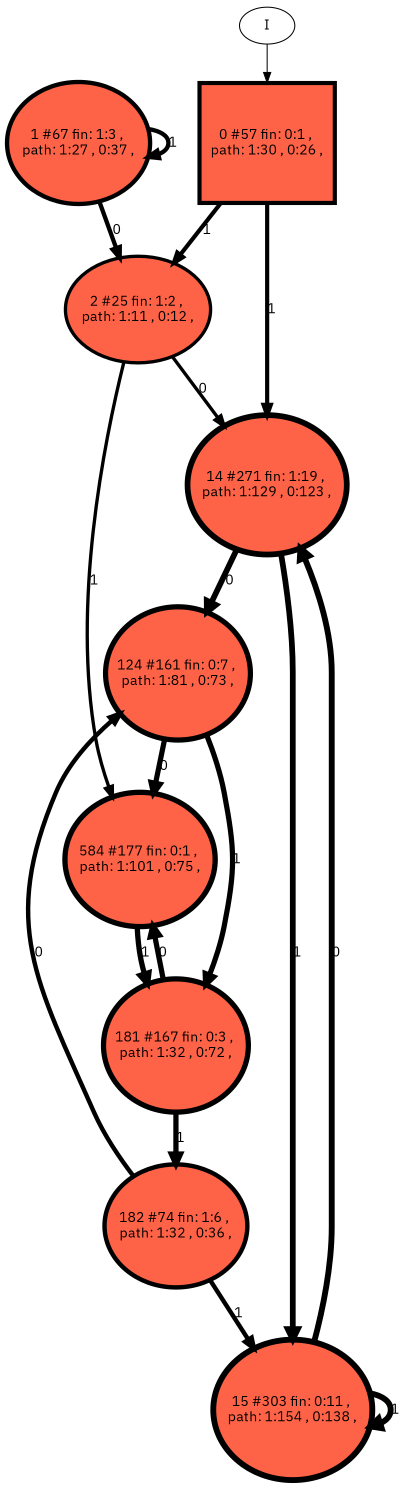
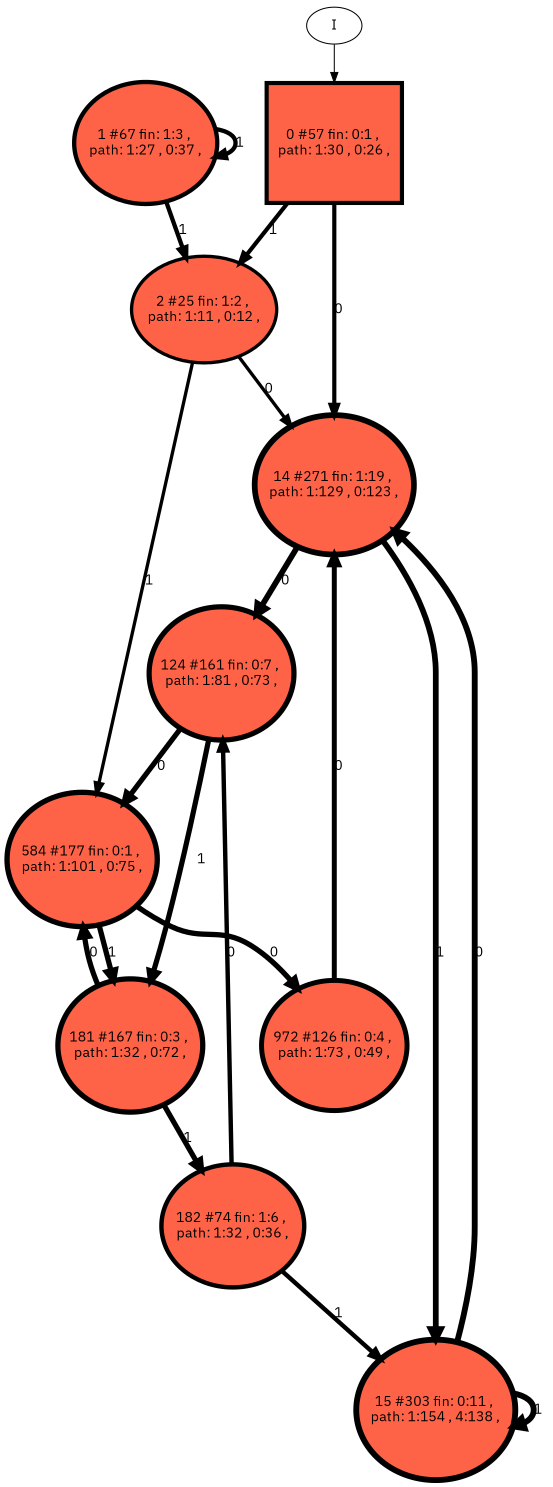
edge "1 #67 fin: 1:3 , path: 1:27 , 0:37 ," -> "2 #25 fin: 1:2 , path: 1:11 , 0:12 ,": label "0 " -> "1 "
edge "0 #57 fin: 0:1 , path: 1:30 , 0:26 ," -> "14 #271 fin: 1:19 , path: 1:129 , 0:123 ,": label "1 " -> "0 "
node "972 #126 fin: 0:4 , path: 1:73 , 0:49 ,": added
node "15 #303 fin: 0:11 , path: 1:154 , 0:138 ,": label "15 #303 fin: 0:11 , path: 1:154 , 0:138 ," -> "15 #303 fin: 0:11 , path: 1:154 , 4:138 ,"
